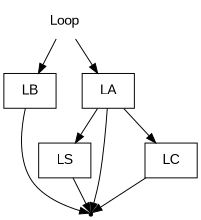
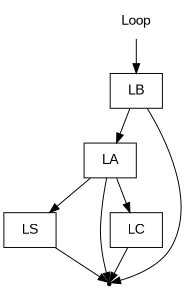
edge "Loop" -> "LA": now "LB" -> "LA"
